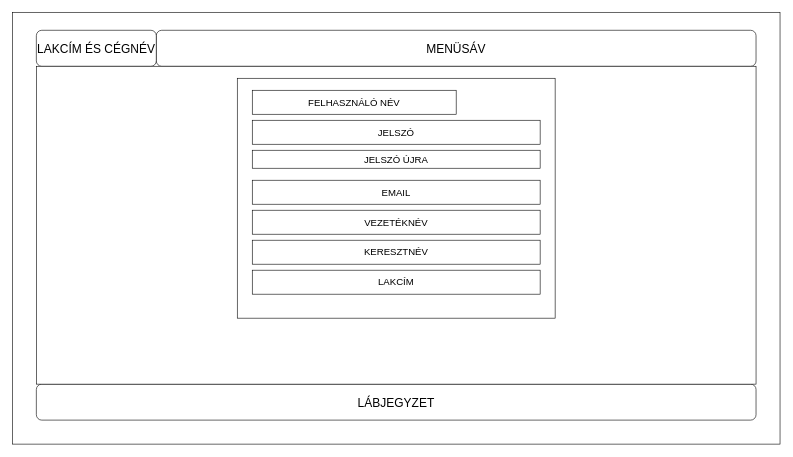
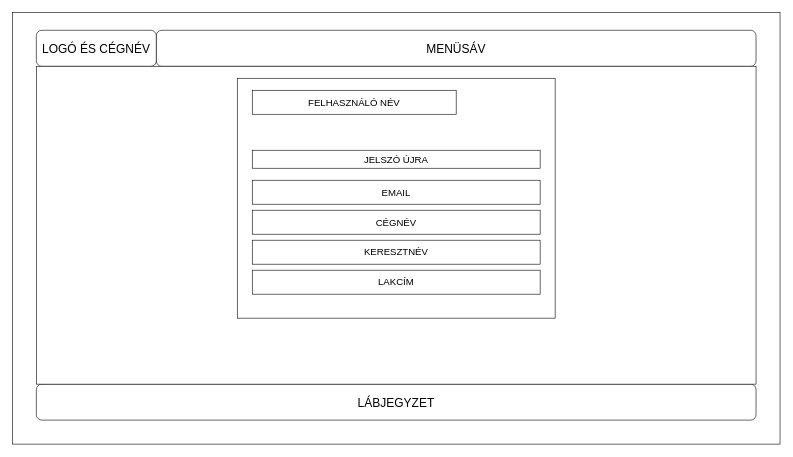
node "LAKCÍM ÉS CÉGNÉV": label "LAKCÍM ÉS CÉGNÉV" -> "LOGÓ ÉS CÉGNÉV"
node "JELSZÓ": removed
node "VEZETÉKNÉV": label "VEZETÉKNÉV" -> "CÉGNÉV"
